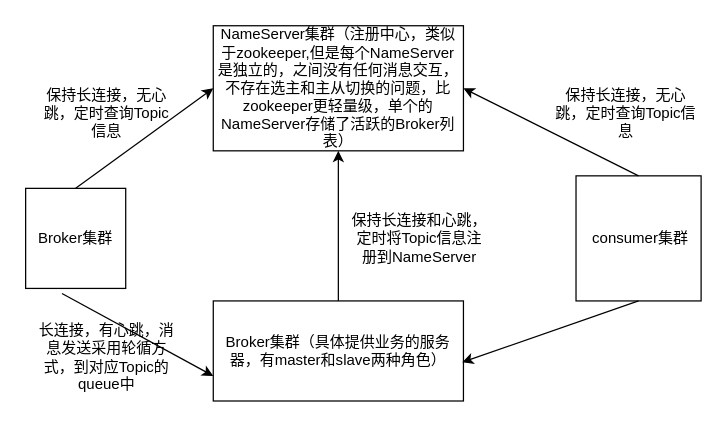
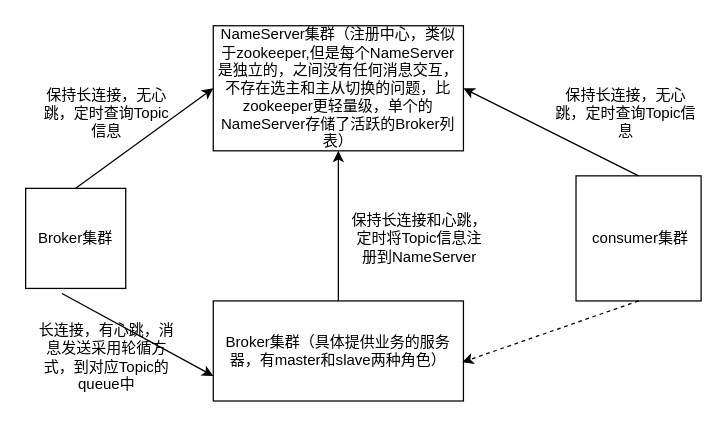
edge "consumer集群" -> "Broker集群（具体提供业务的服务器，有master和slave两种角色）": style solid -> dashed
